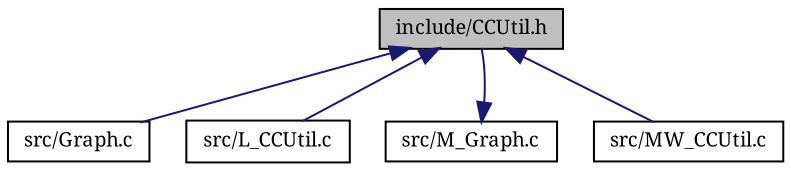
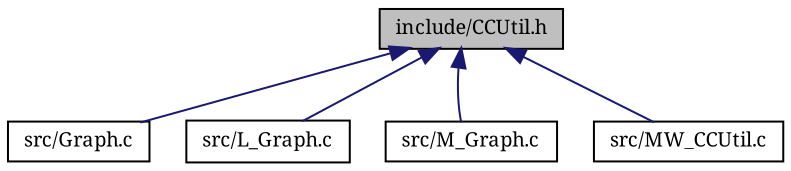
edge "include/CCUtil.h" -> "src/M_Graph.c": reversed
node "src/L_CCUtil.c": label "src/L_CCUtil.c" -> "src/L_Graph.c"
